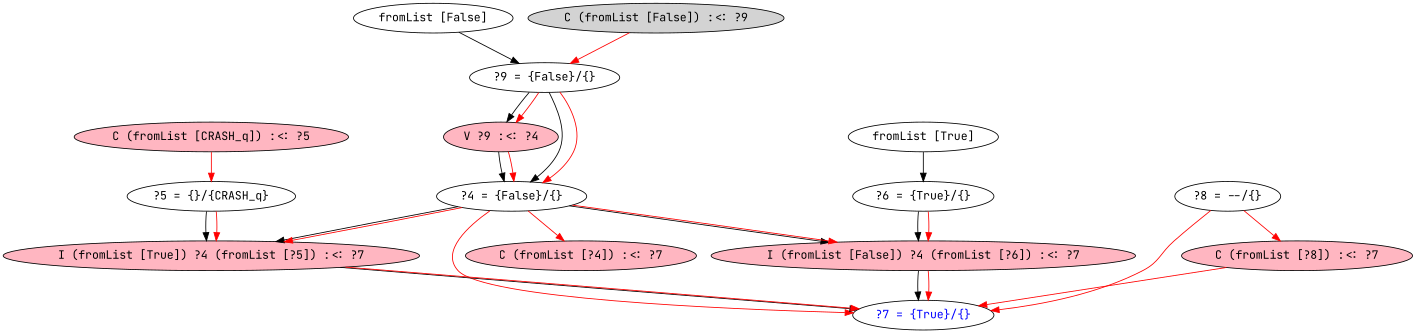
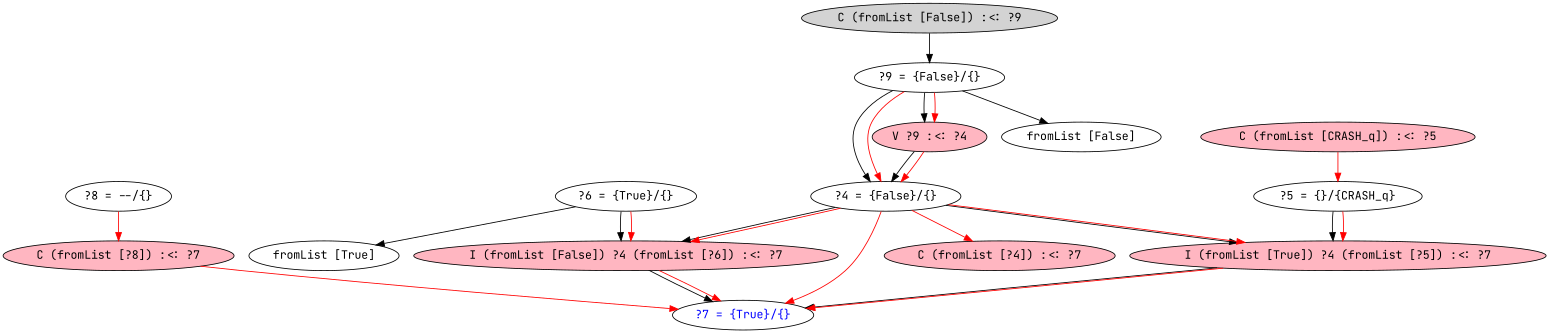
edge "fromList [False]" -> "?9 = {False}/{}": reversed
edge "C (fromList [False]) :<: ?9" -> "?9 = {False}/{}": color red -> black
edge "fromList [True]" -> "?6 = {True}/{}": reversed
edge "?8 = --/{}" -> "?7 = {True}/{}": removed
